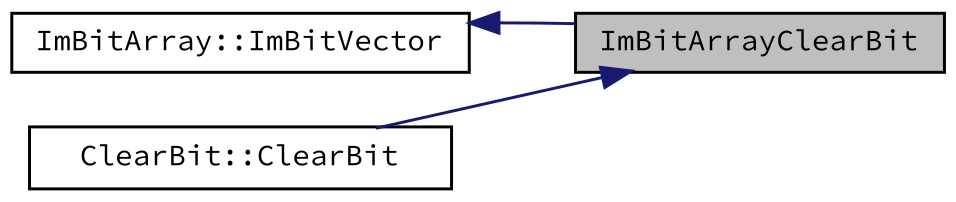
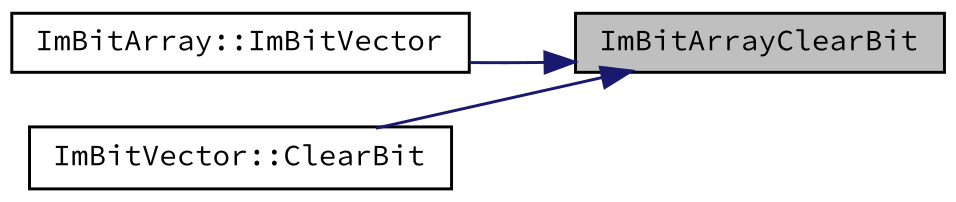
edge "ImBitArrayClearBit" -> "ImBitArray::ImBitVector": reversed
node "ClearBit::ClearBit": label "ClearBit::ClearBit" -> "ImBitVector::ClearBit"
